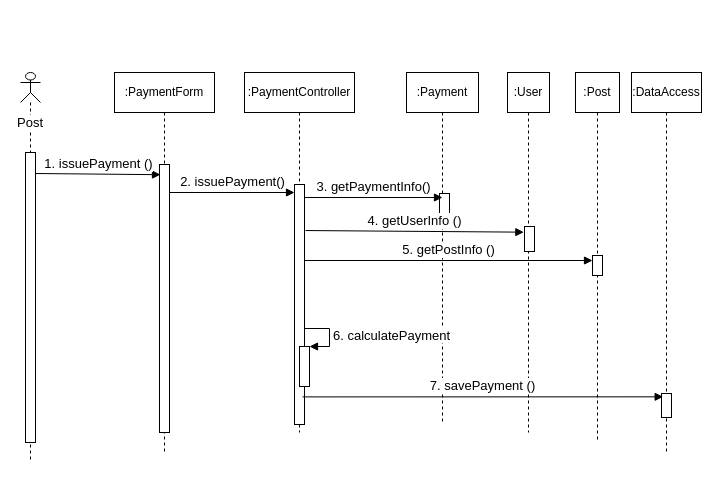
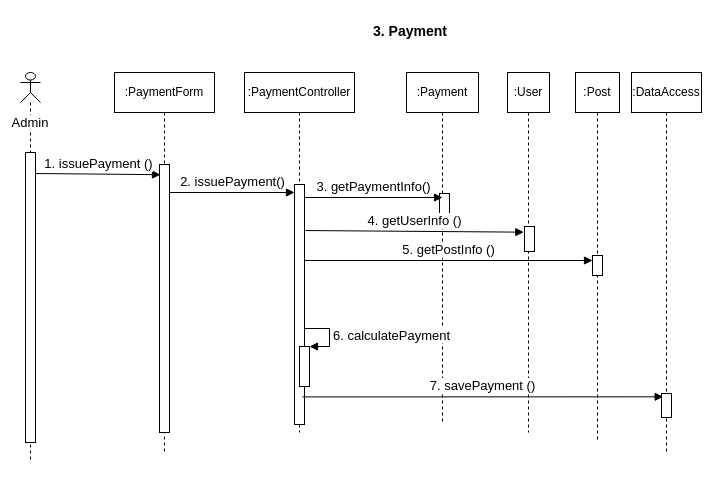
node "3. Payment": added
node "Post": label "Post" -> "Admin"
